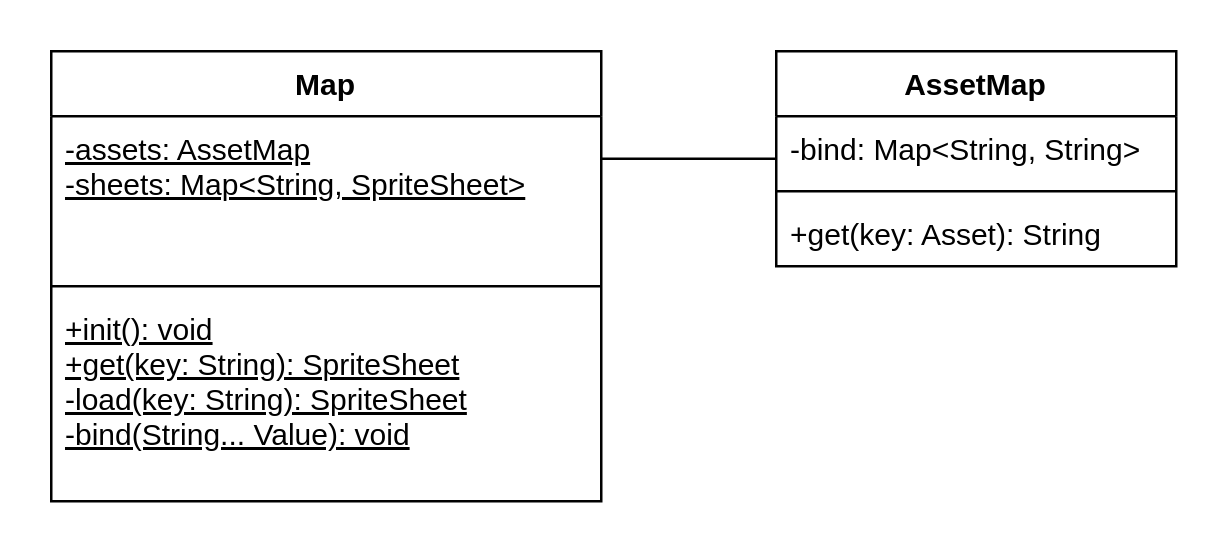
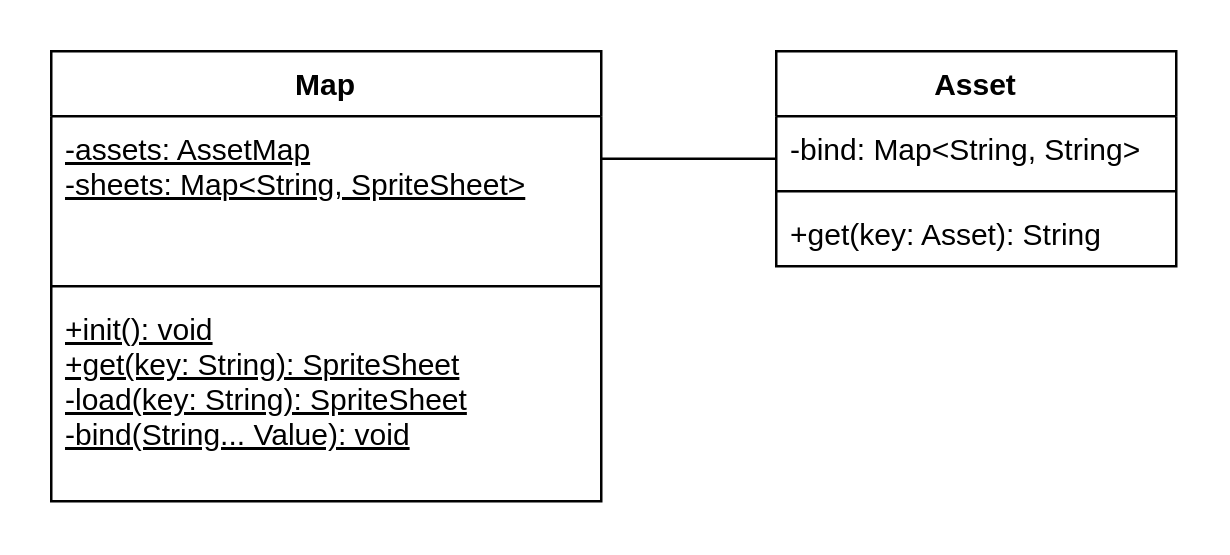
node "AssetMap": label "AssetMap" -> "Asset"
